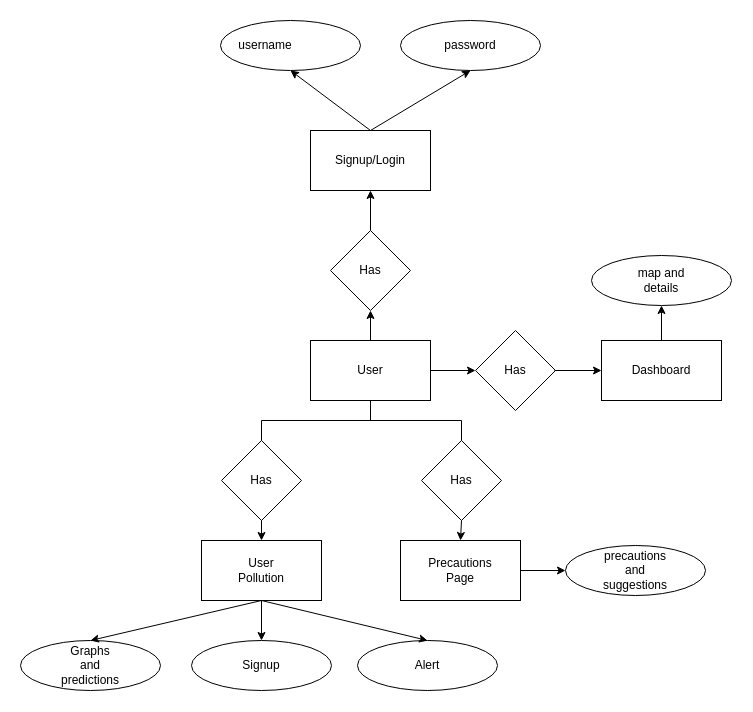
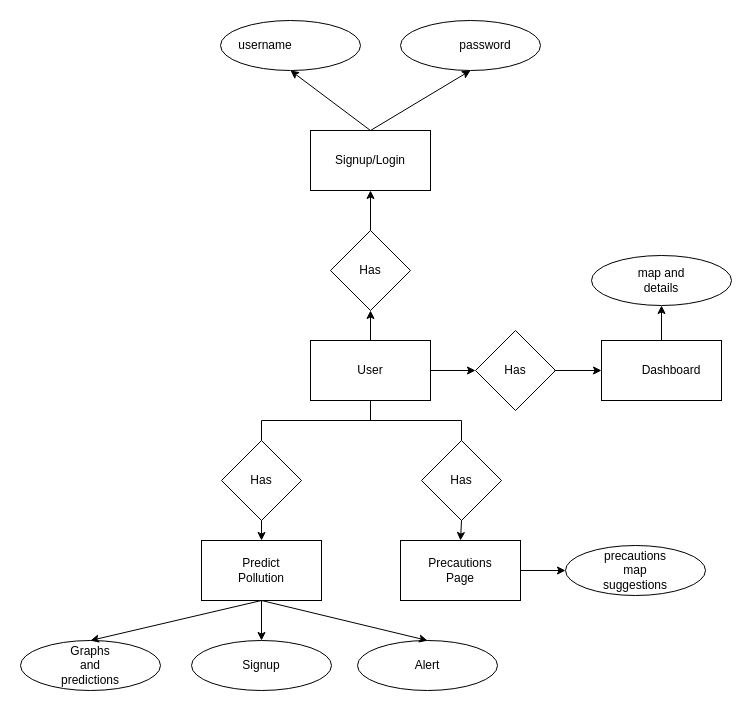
node "password": moved (471, 46) -> (486, 46)
node "Dashboard": moved (662, 371) -> (672, 371)
node "User Pollution": label "User Pollution" -> "Predict Pollution"
node "precautions and suggestions": label "precautions and suggestions" -> "precautions map suggestions"
